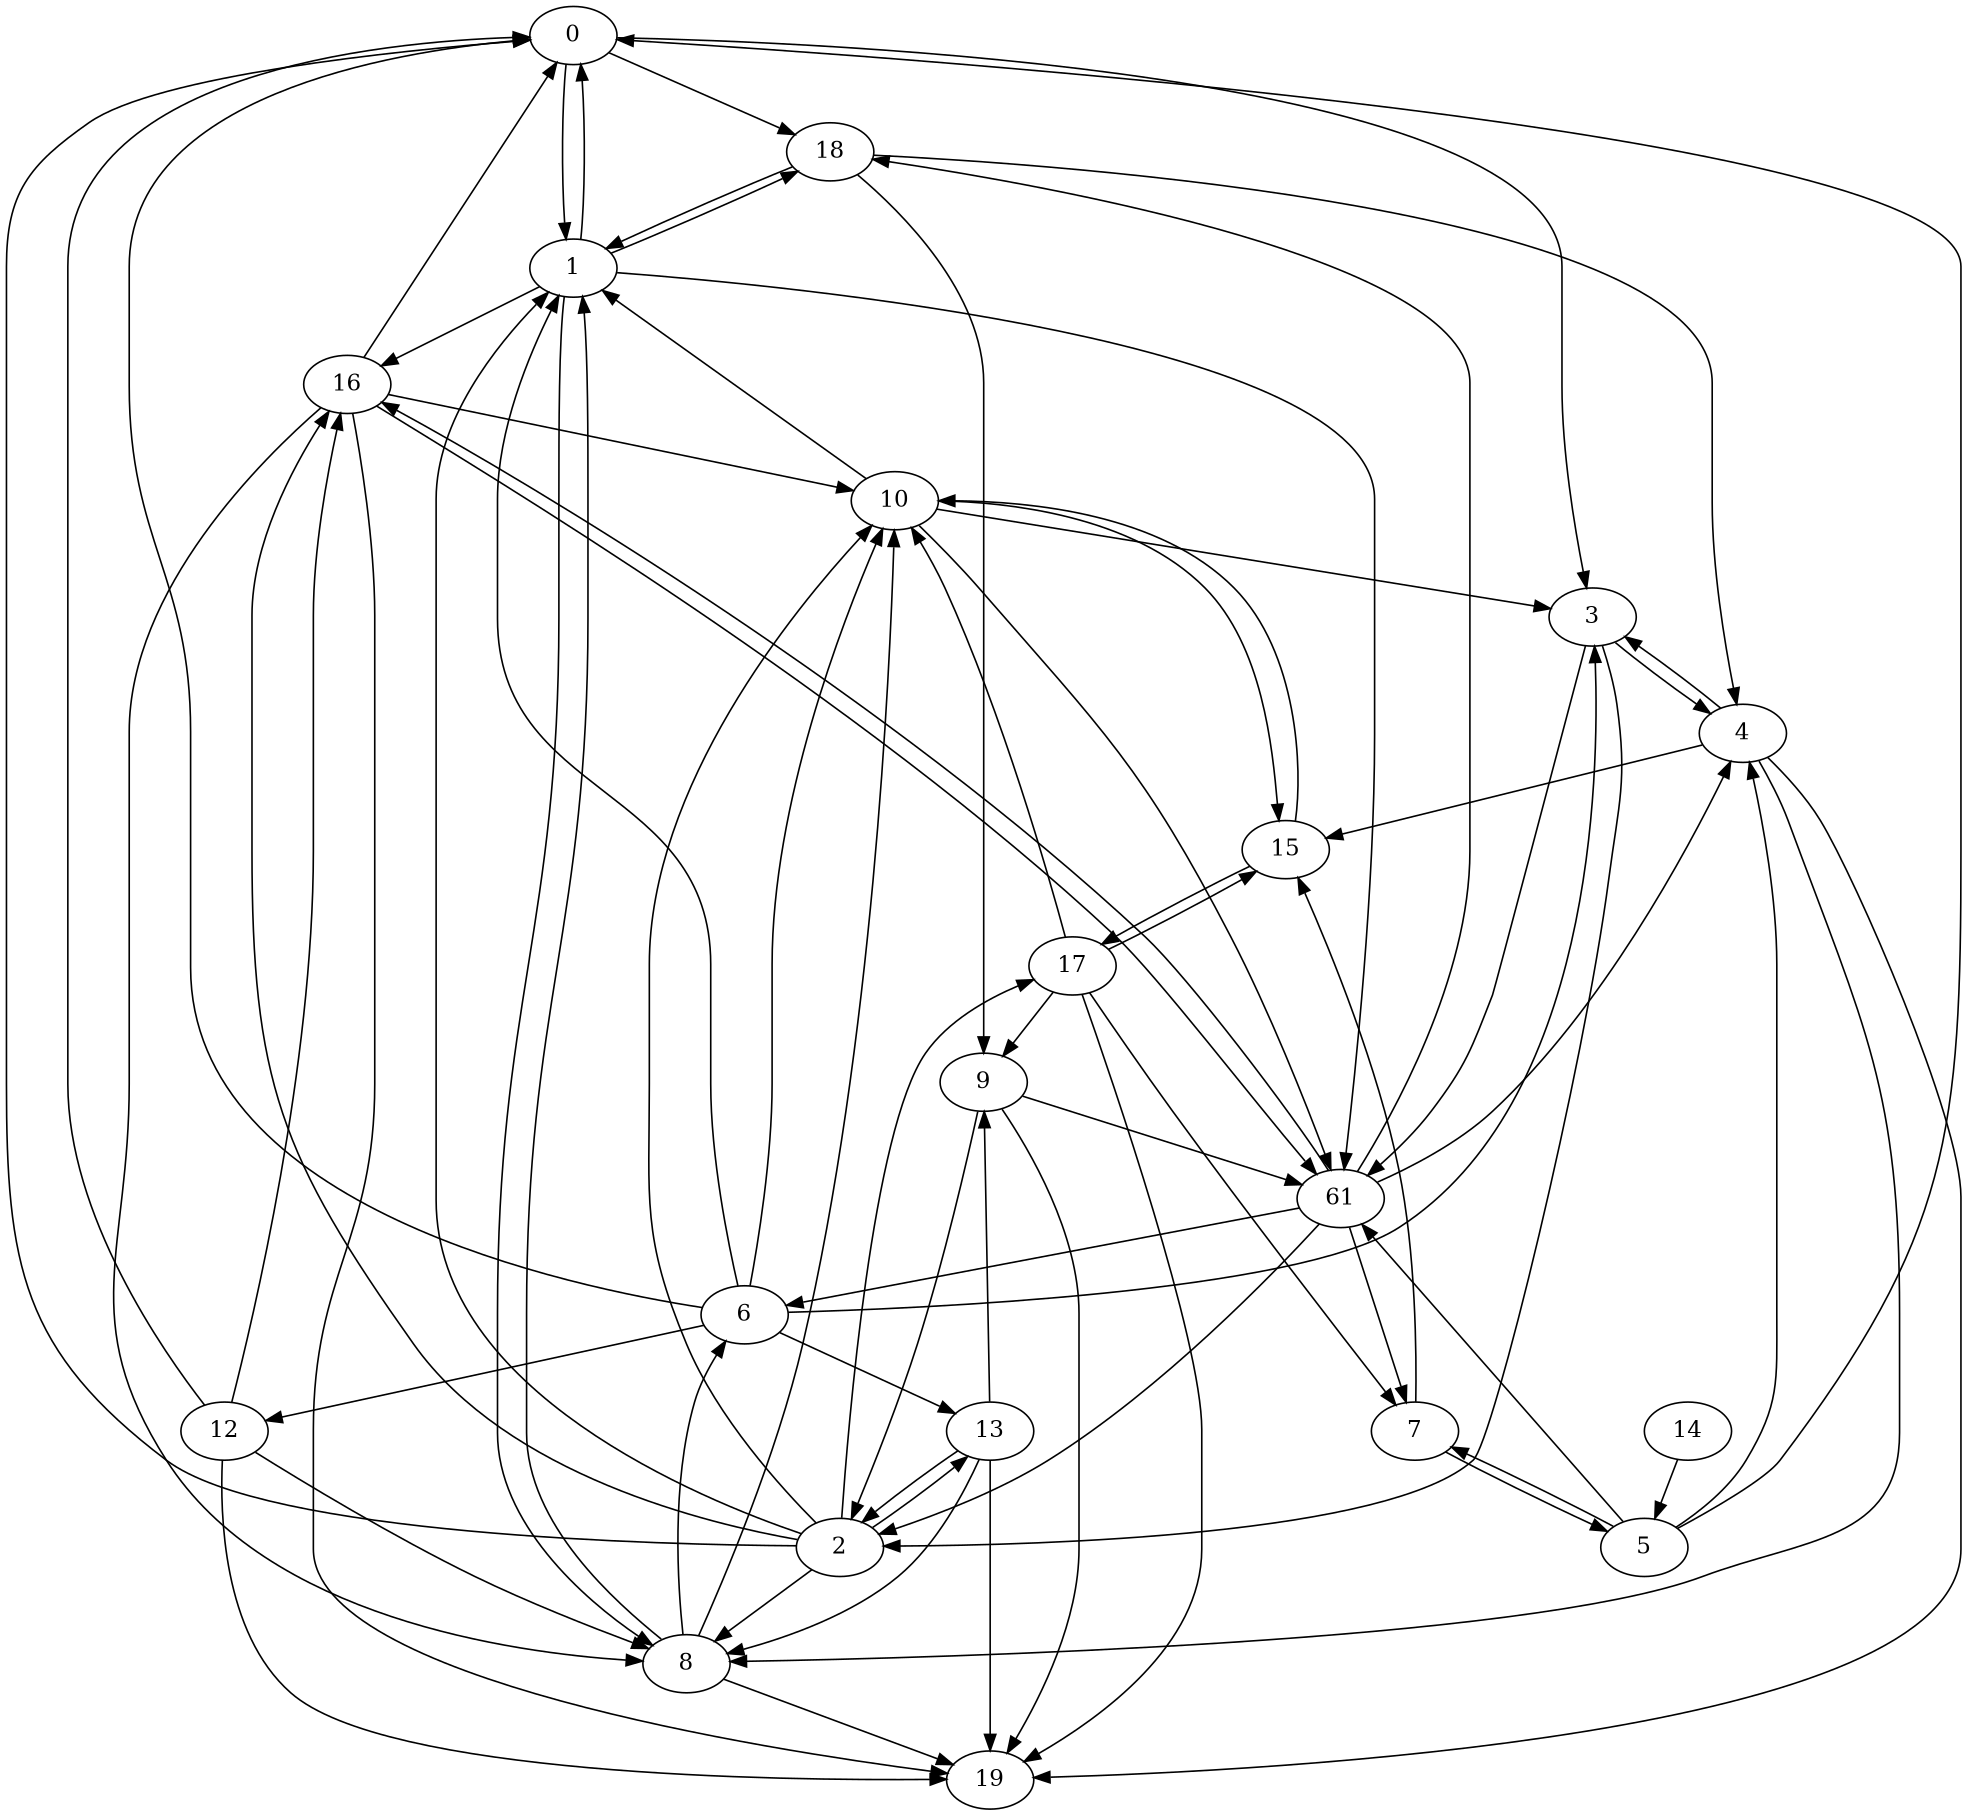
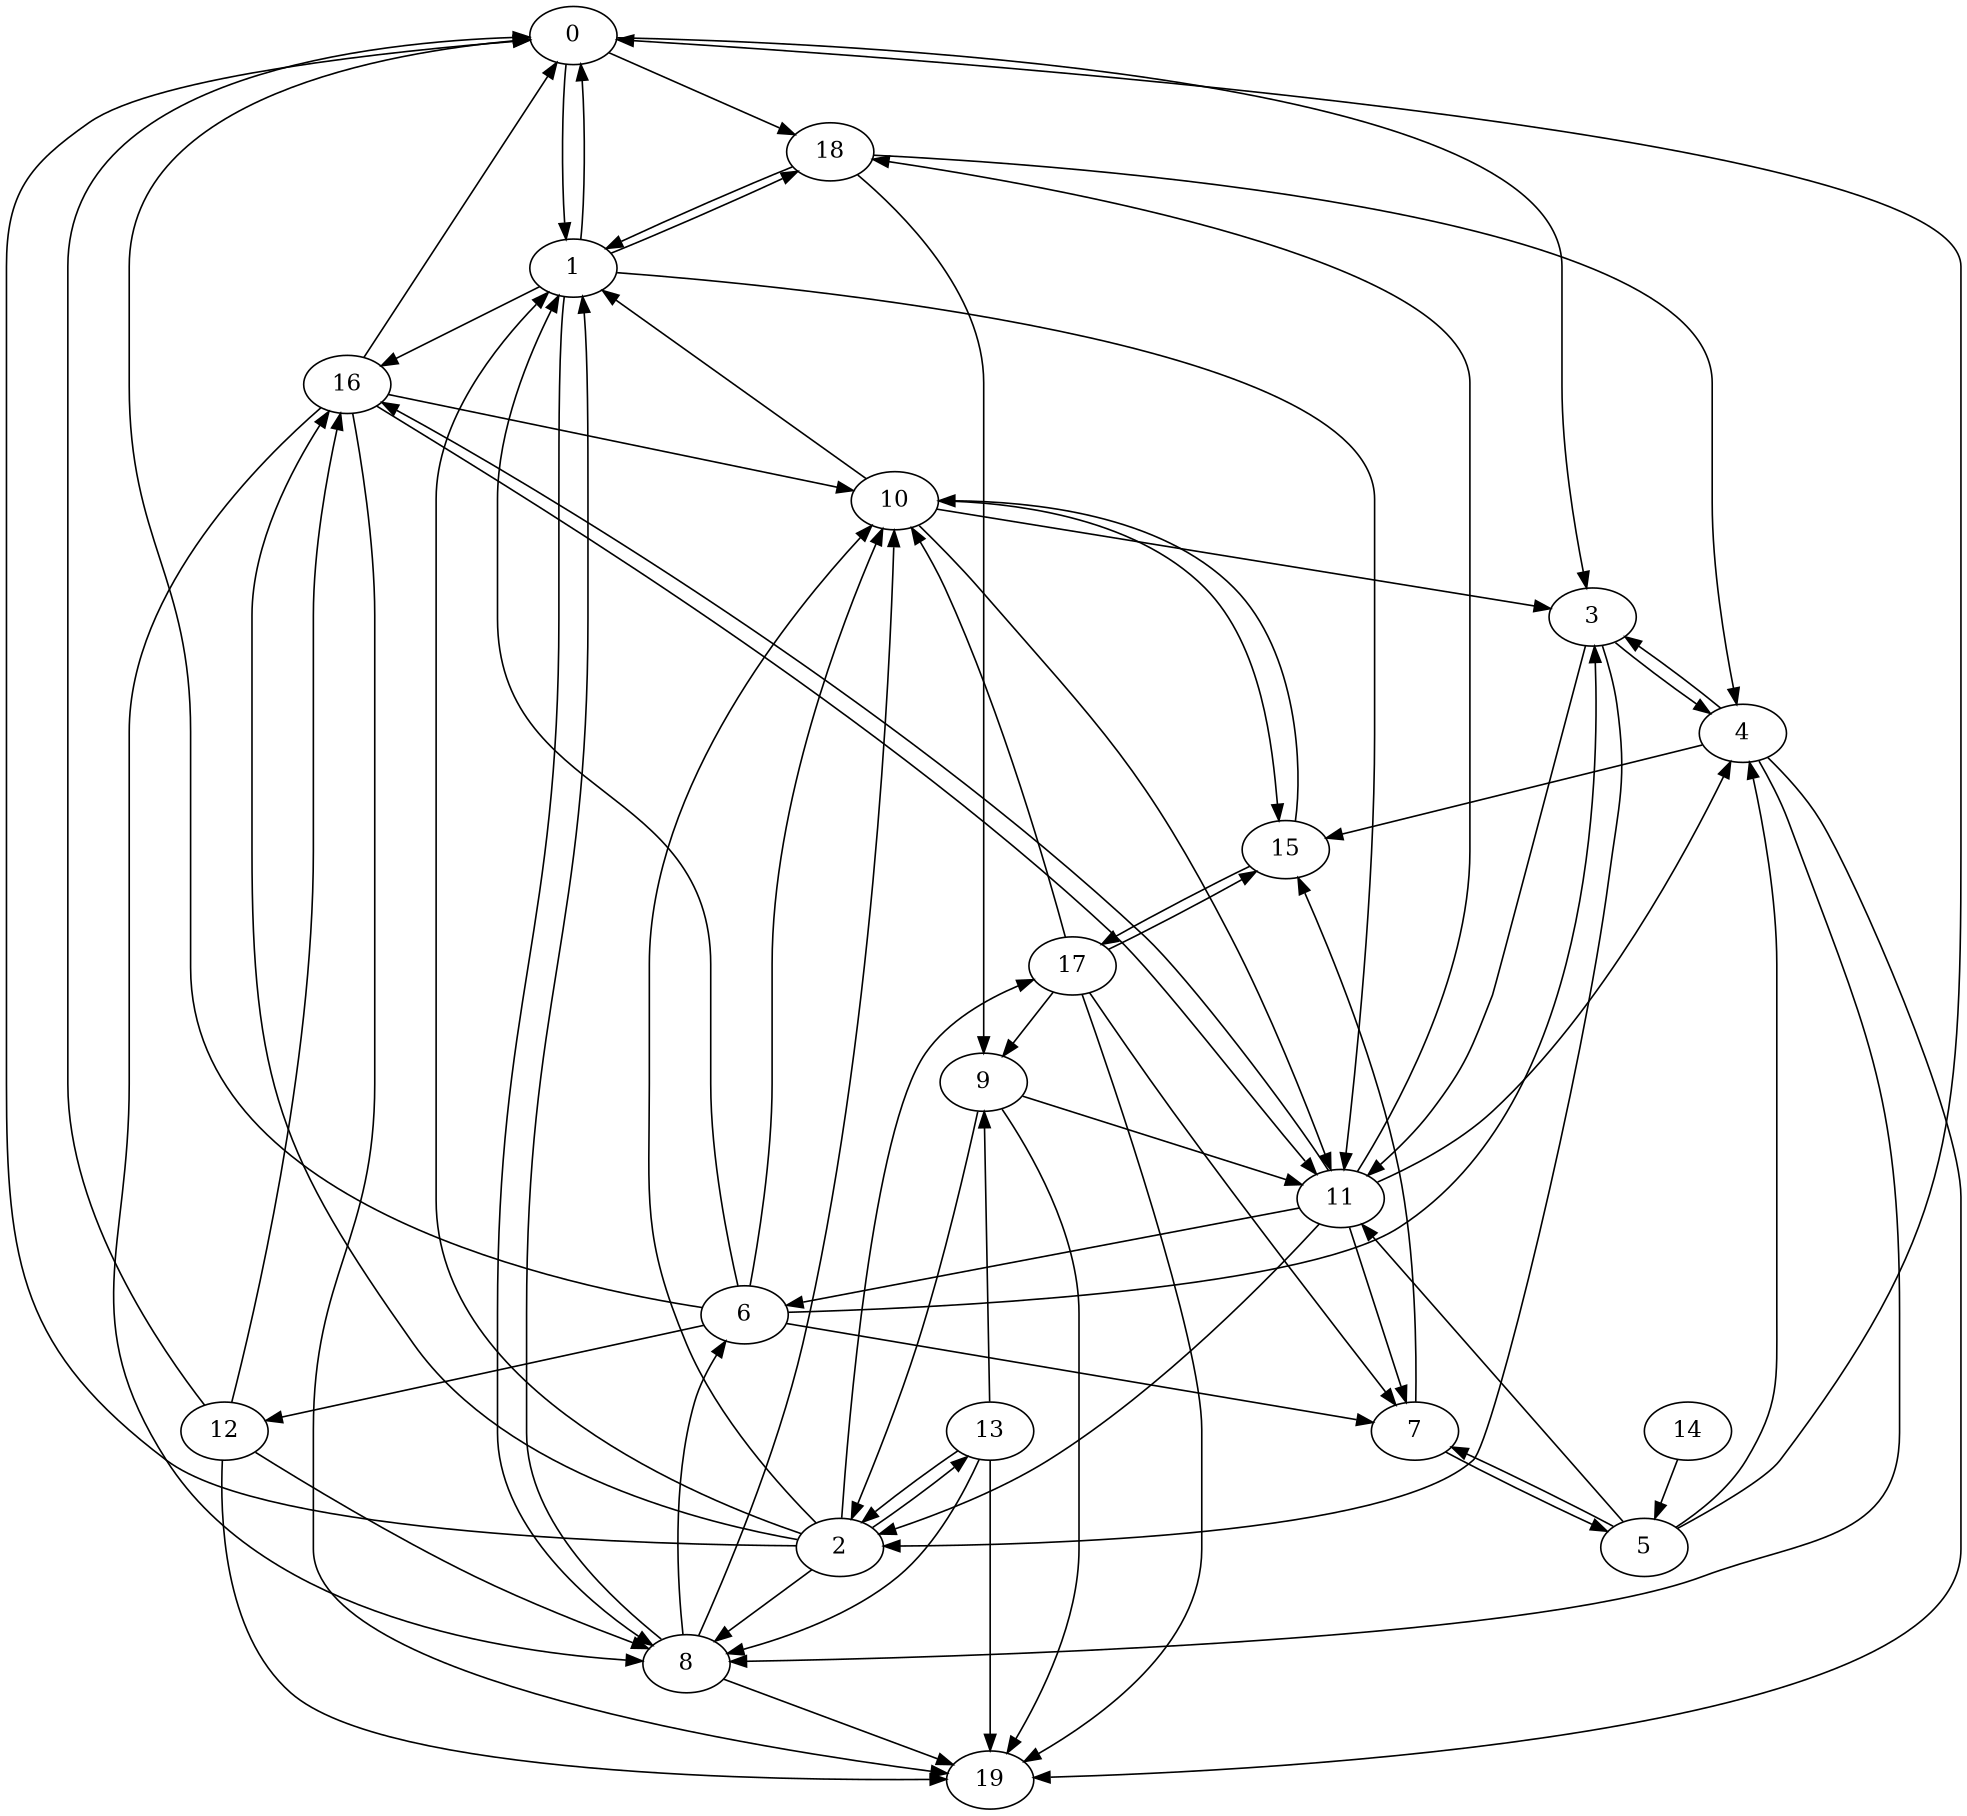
node "61": label "61" -> "11"
edge "6" -> "13": now "6" -> "7"
